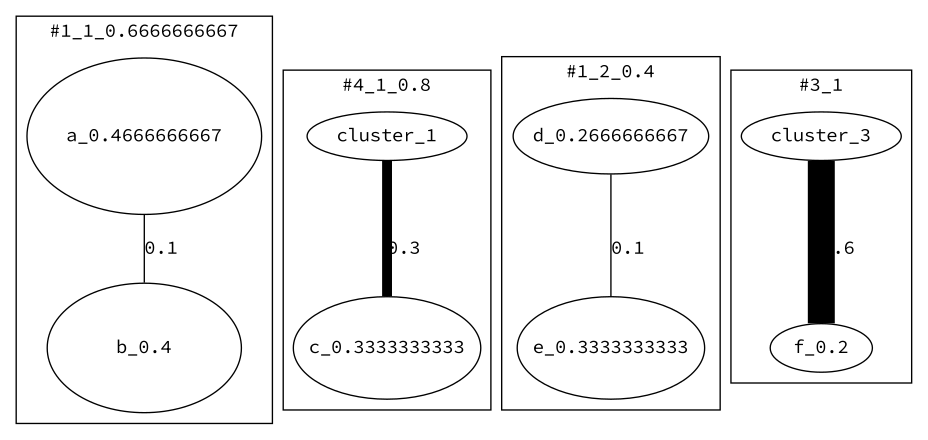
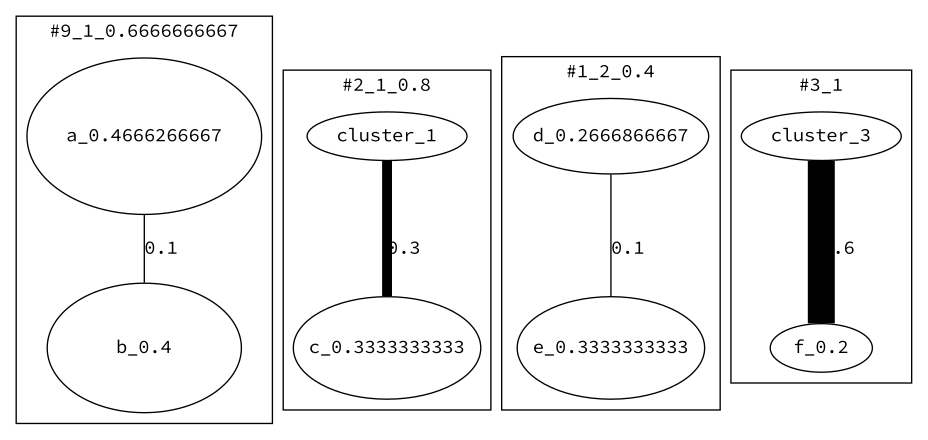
cluster "#1_1_0.6666666667": label "#1_1_0.6666666667" -> "#9_1_0.6666666667"
cluster "#4_1_0.8": label "#4_1_0.8" -> "#2_1_0.8"
node "a_0.4666666667": label "a_0.4666666667" -> "a_0.4666266667"
node "d_0.2666666667": label "d_0.2666666667" -> "d_0.2666866667"
